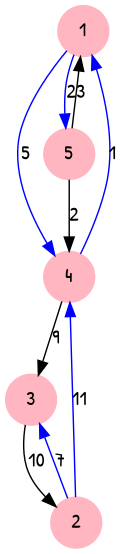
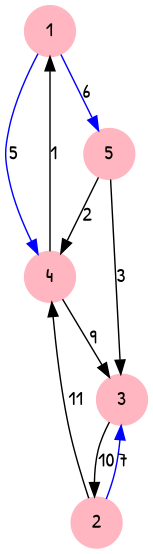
edge "1" -> "5": label "2" -> "6"
edge "5" -> "1": now "5" -> "3"
edge "4" -> "1": color blue -> black
edge "2" -> "4": color blue -> black
